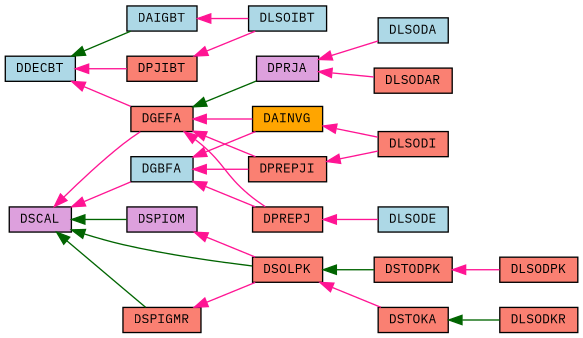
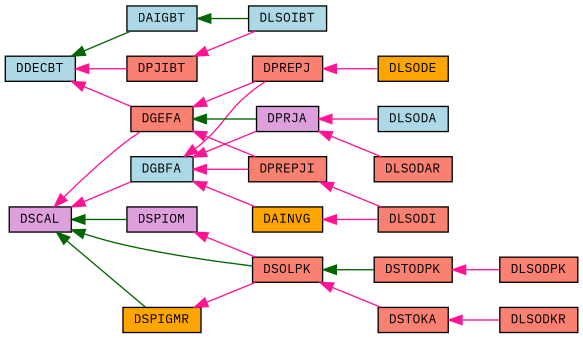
edge "DLSOIBT" -> "DAIGBT": color deeppink -> darkgreen
edge "DAINVG" -> "DGEFA": removed
edge "DPRJA" -> "DGBFA": added
node "DLSODE": fillcolor lightblue -> orange
node "DSPIGMR": fillcolor salmon -> orange
edge "DLSODKR" -> "DSTOKA": color darkgreen -> deeppink
